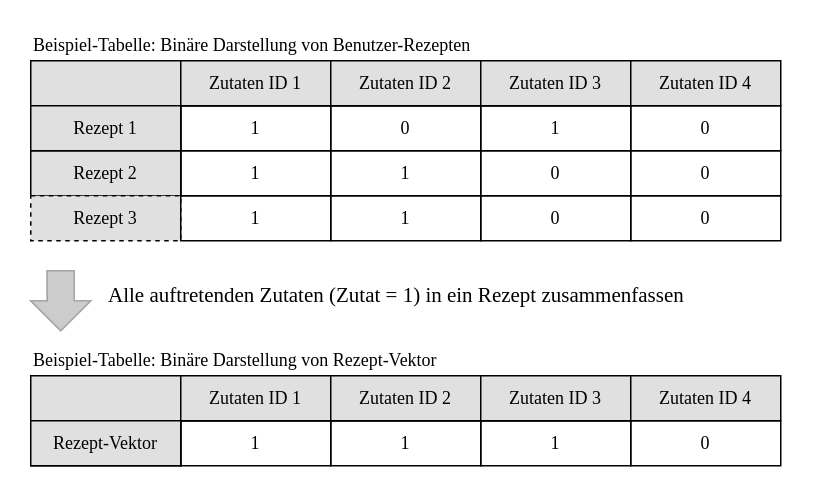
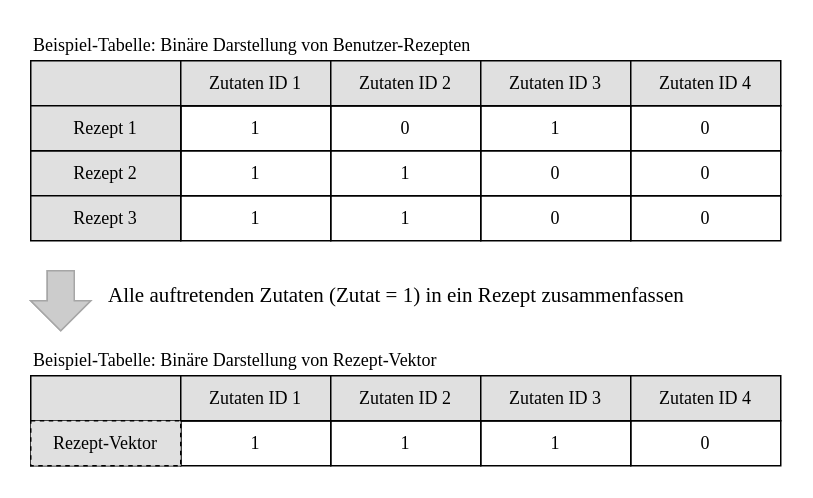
node "Rezept 3": style dashed -> solid
node "Rezept-Vektor": style solid -> dashed
